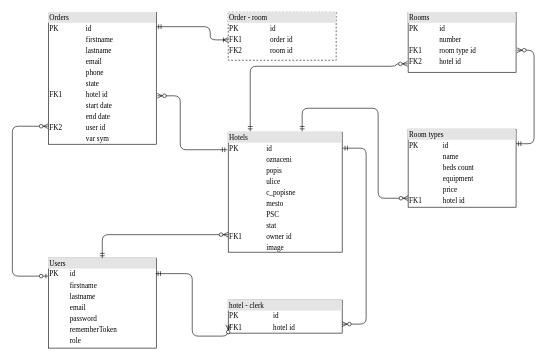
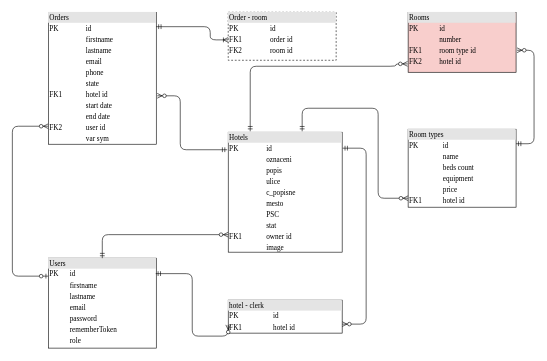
node "Rooms PK id number FK1 room type id FK2 hotel id": fillcolor #ffffff -> #f8cecc
